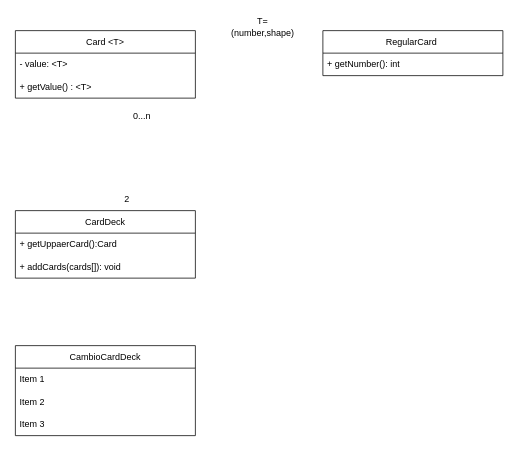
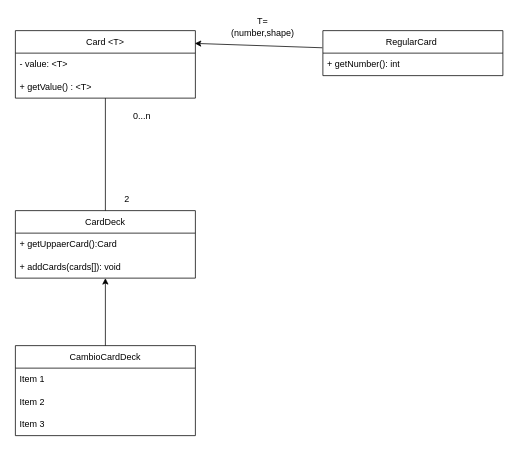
edge "RegularCard" -> "Card <T>": added
edge "Card <T>" -- "CardDeck": added
edge "CambioCardDeck" -> "CardDeck": added
